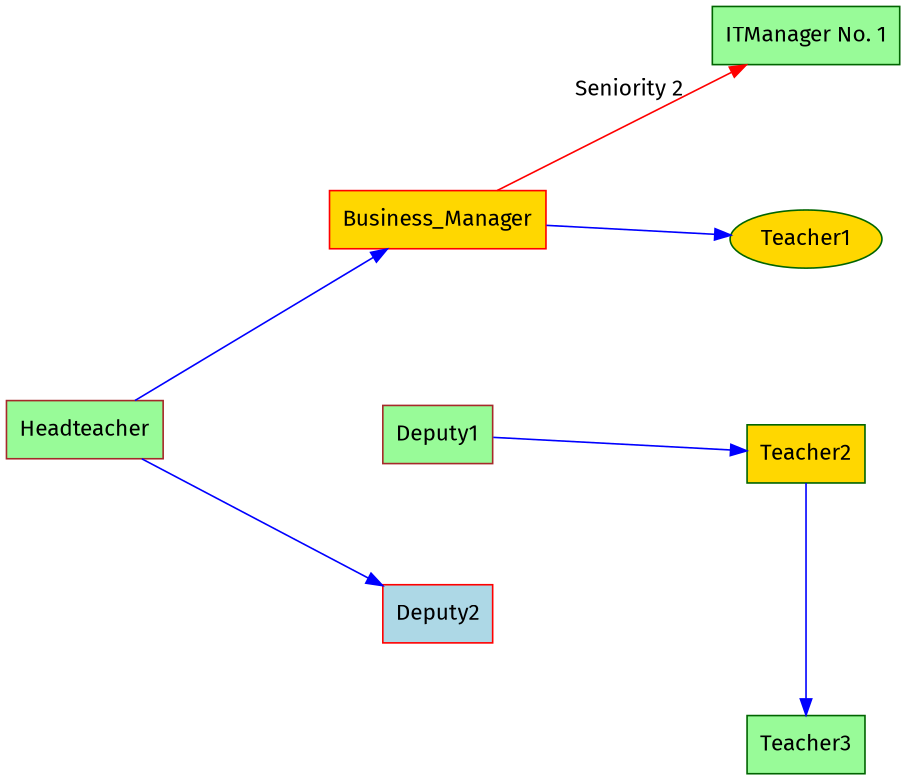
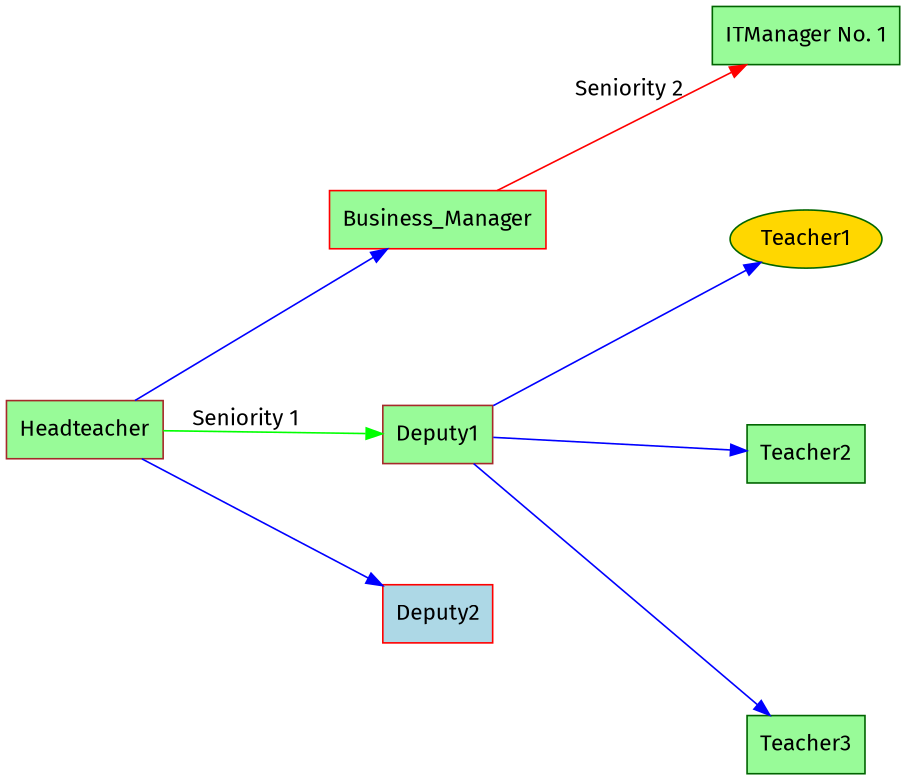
node "Business_Manager": fillcolor gold -> palegreen
edge "Business_Manager" -> "Teacher1": now "Deputy1" -> "Teacher1"
edge "Headteacher" -> "Deputy1": added, label "Seniority 1"
node "Teacher2": fillcolor gold -> palegreen
edge "Teacher2" -> "Teacher3": now "Deputy1" -> "Teacher3"
